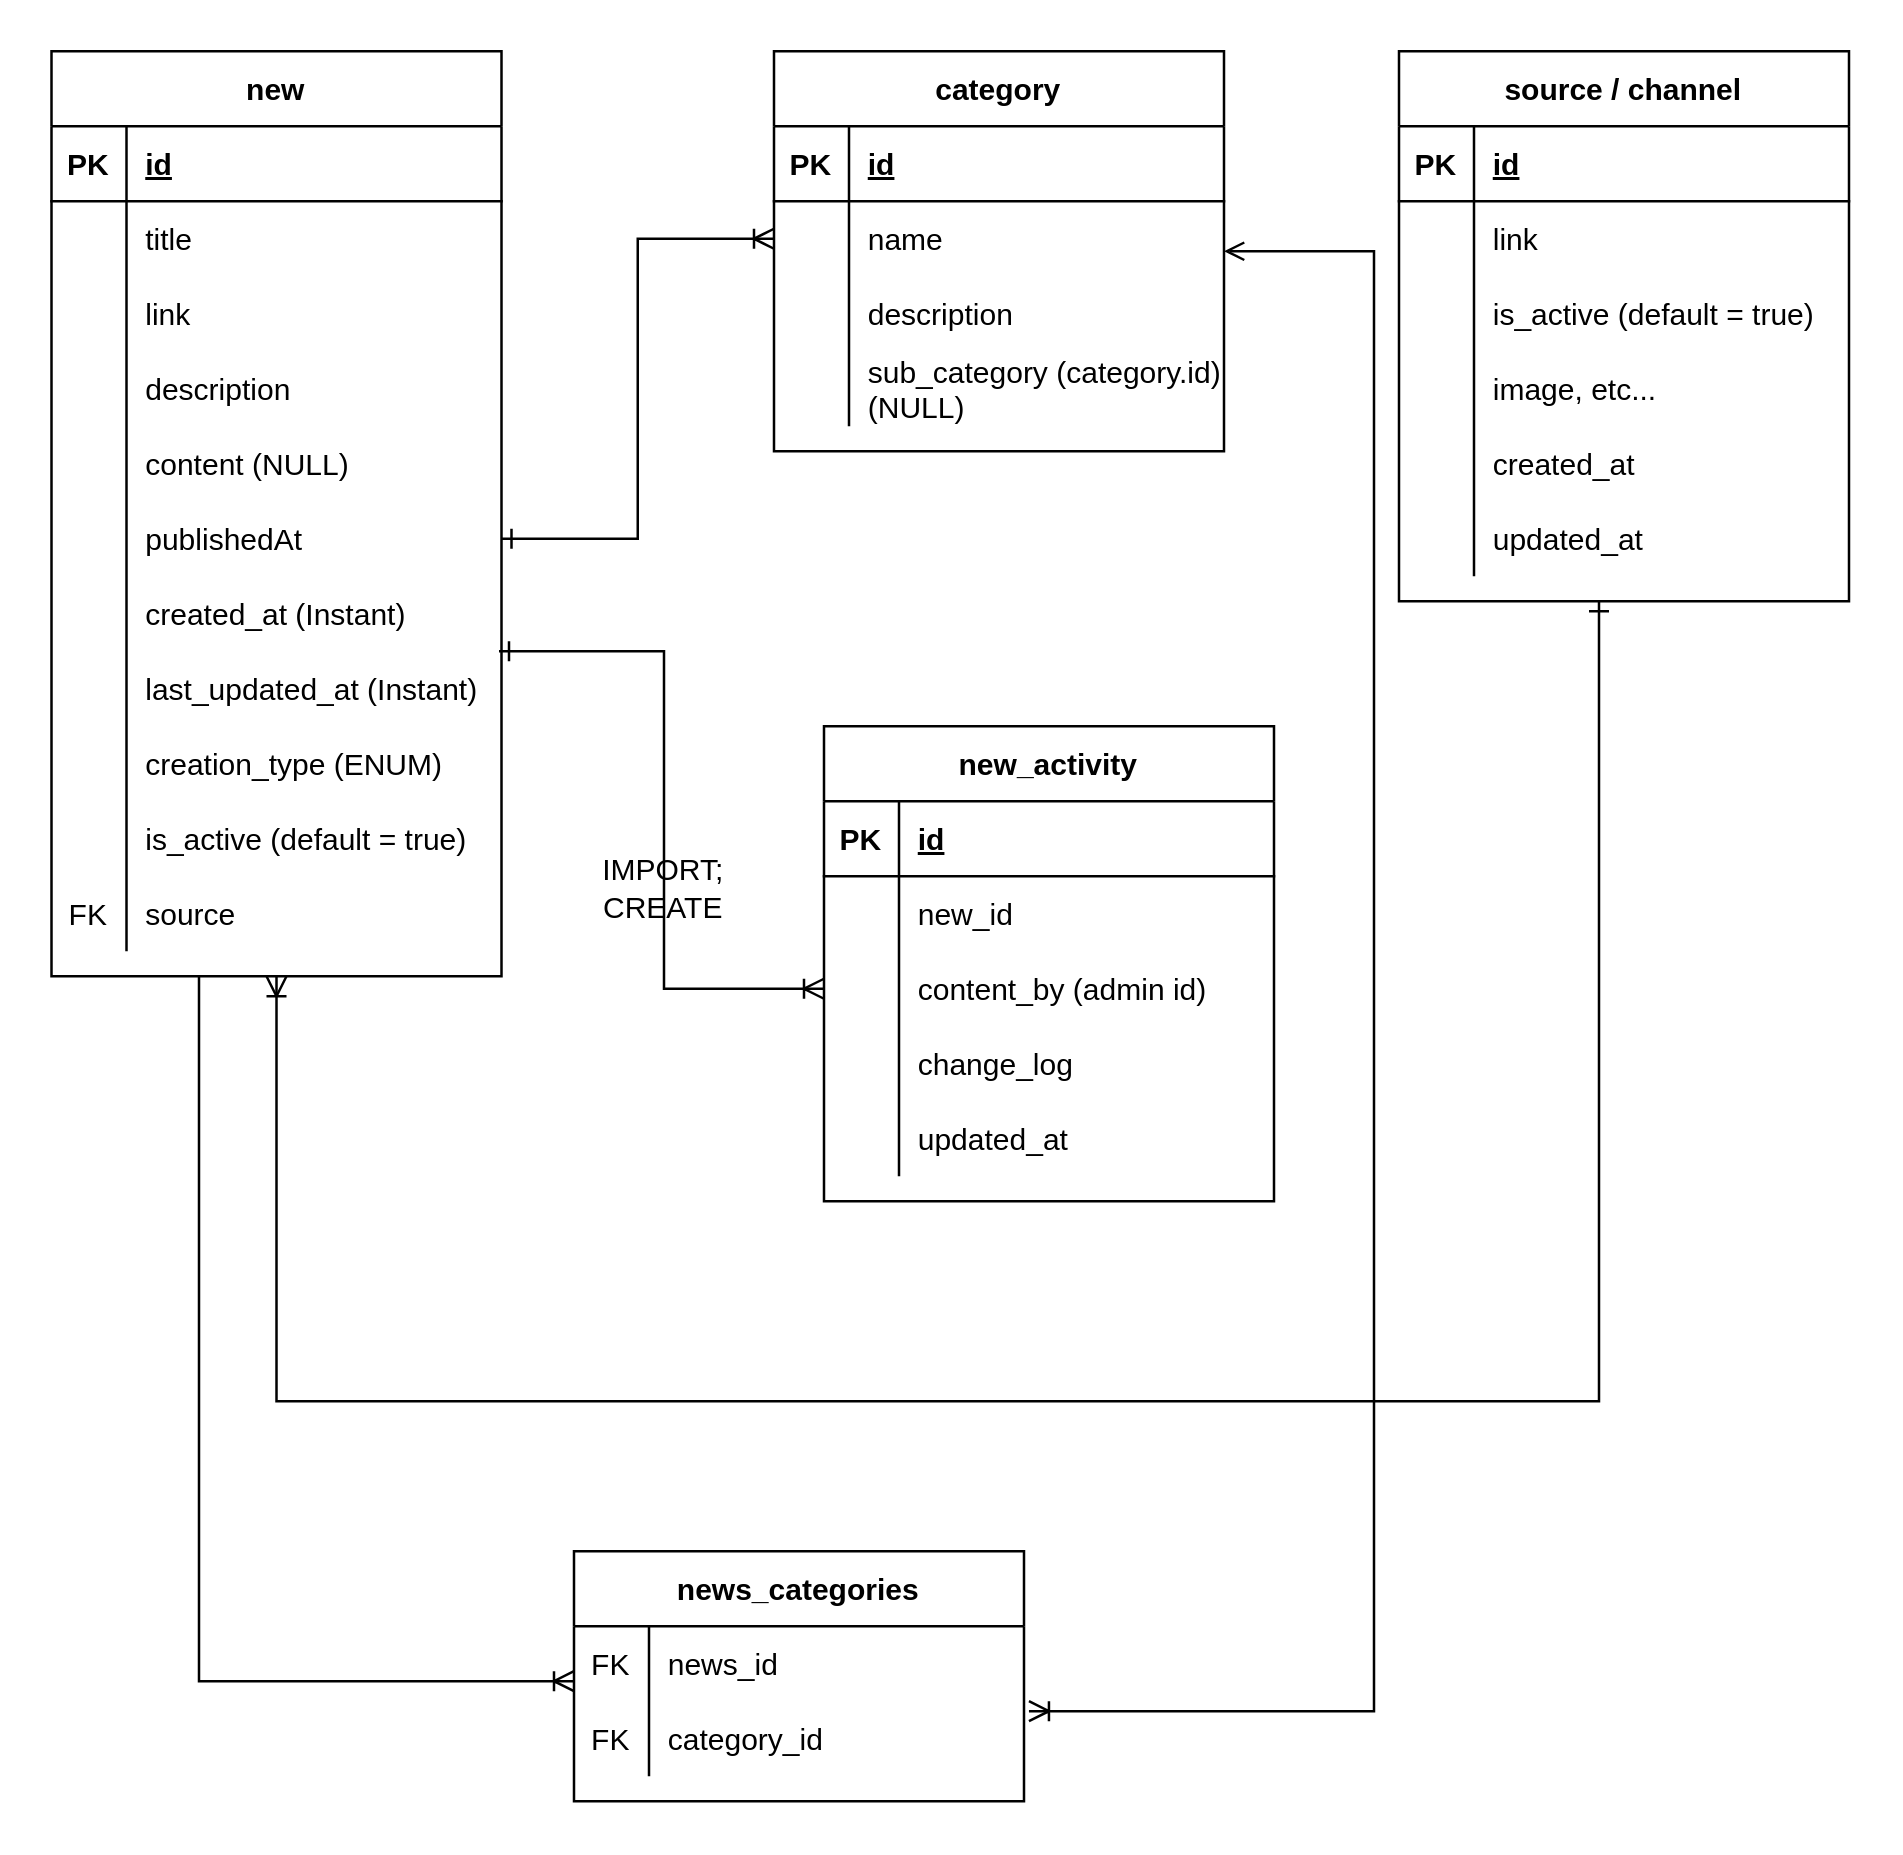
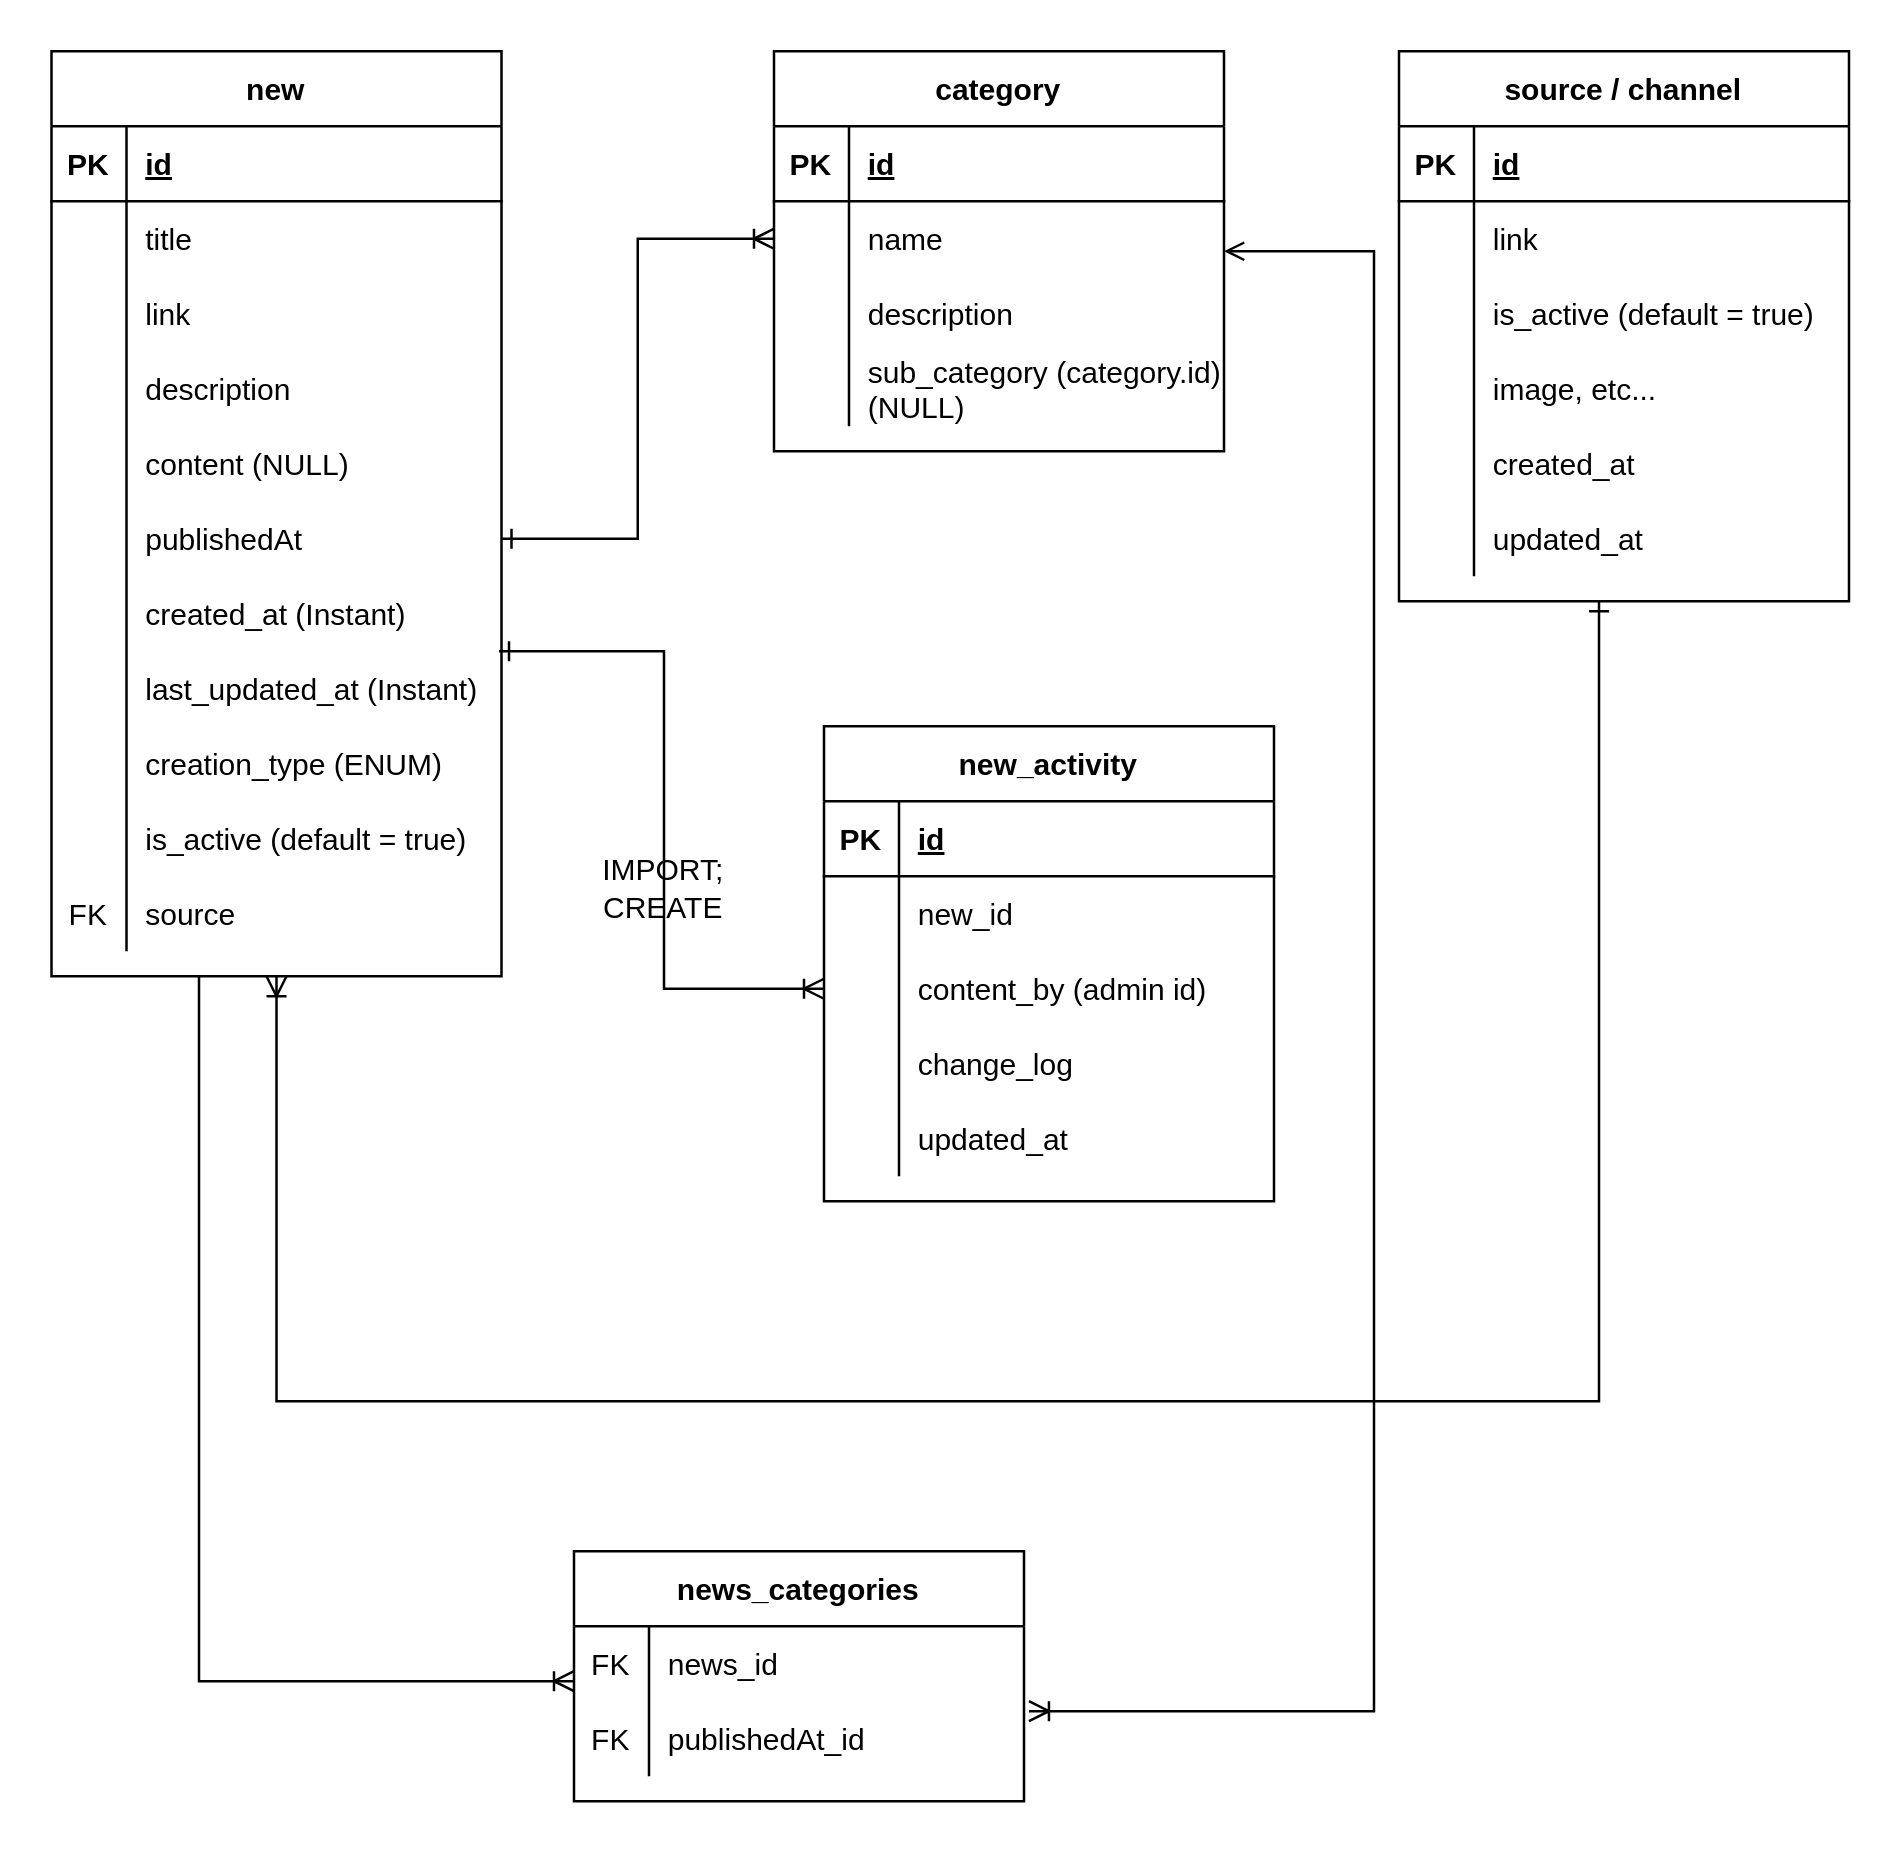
node "category_id": label "category_id" -> "publishedAt_id"
